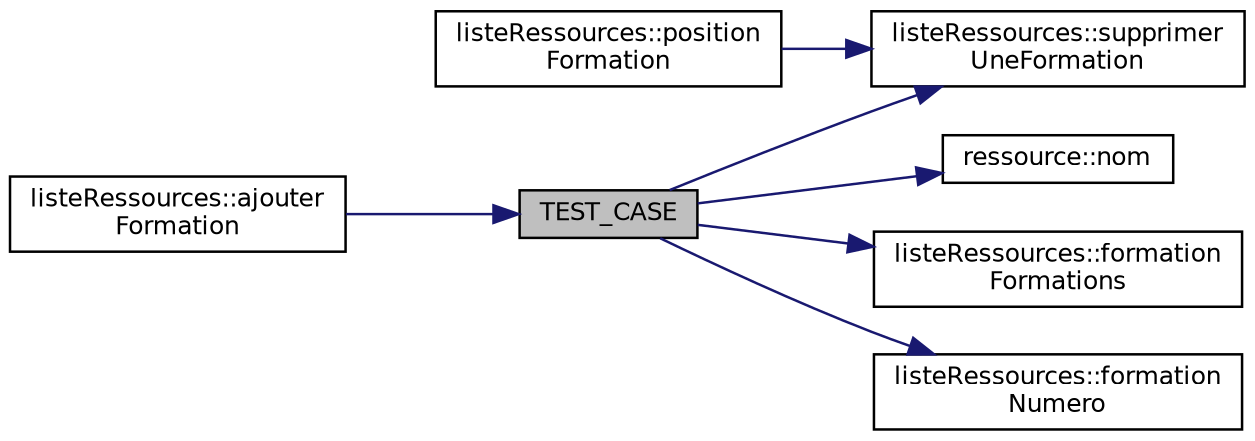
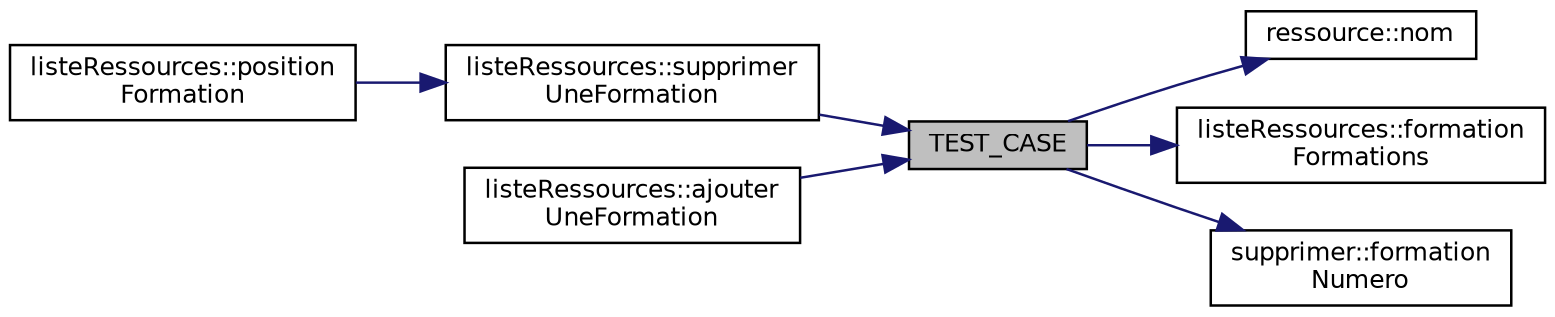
edge "TEST_CASE" -> "listeRessources::supprimer UneFormation": reversed
node "listeRessources::ajouter Formation": label "listeRessources::ajouter Formation" -> "listeRessources::ajouter UneFormation"
node "listeRessources::formation Numero": label "listeRessources::formation Numero" -> "supprimer::formation Numero"
